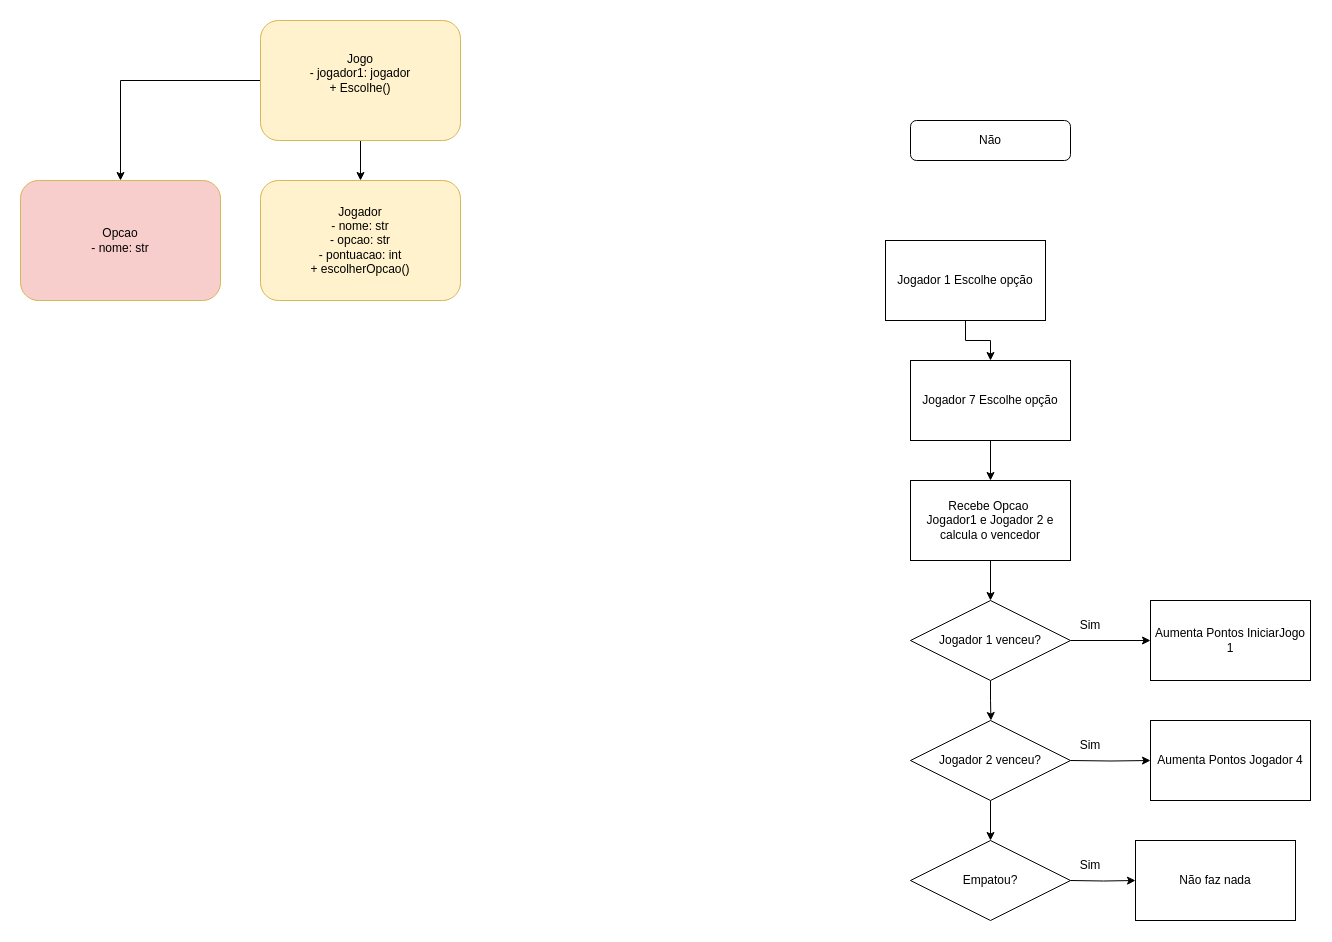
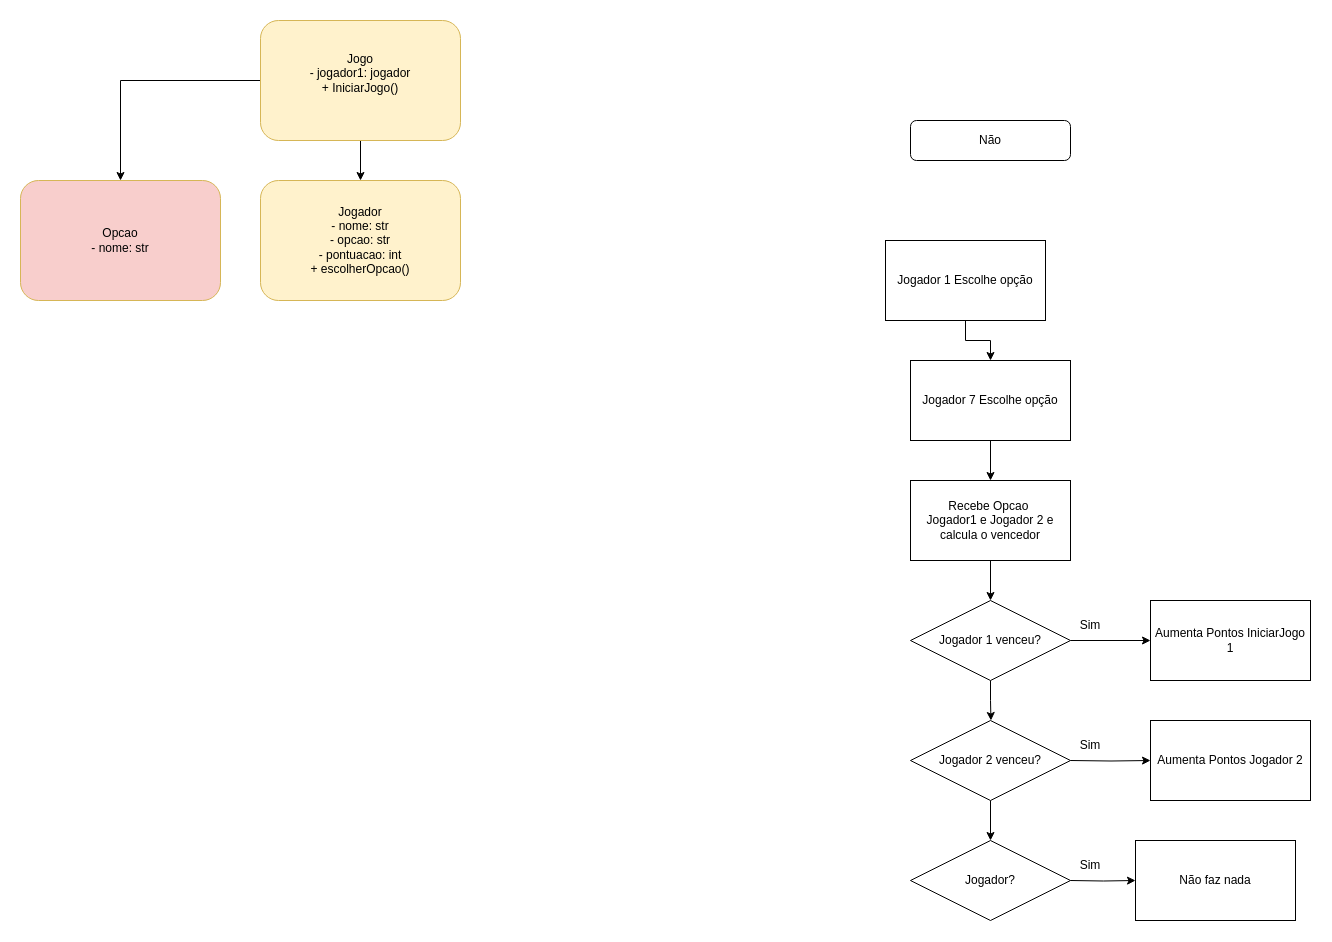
node "Jogo - jogador1: jogador + Escolhe()": label "Jogo - jogador1: jogador + Escolhe()" -> "Jogo - jogador1: jogador + IniciarJogo()"
node "Aumenta Pontos Jogador 4": label "Aumenta Pontos Jogador 4" -> "Aumenta Pontos Jogador 2"
node "Empatou?": label "Empatou?" -> "Jogador?"
